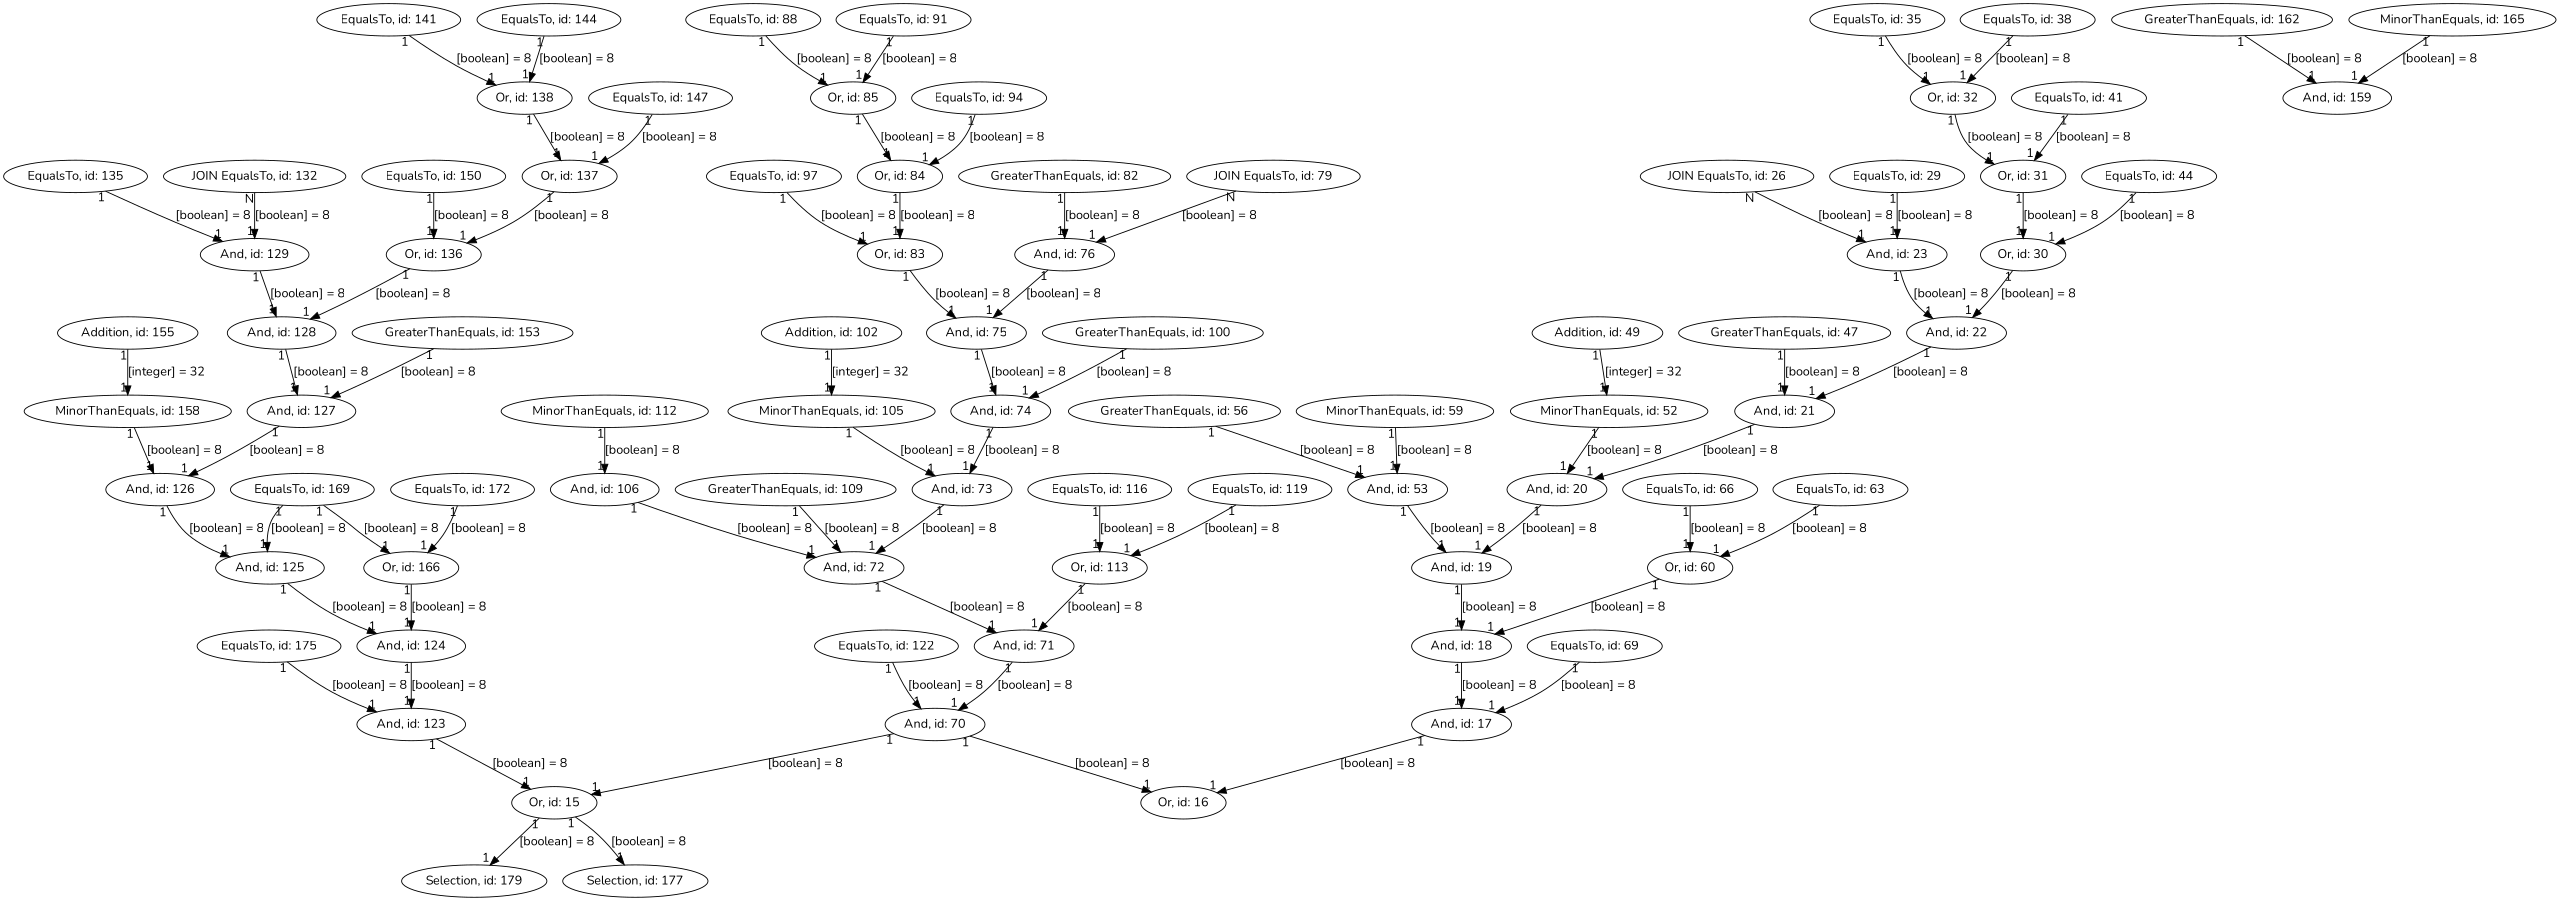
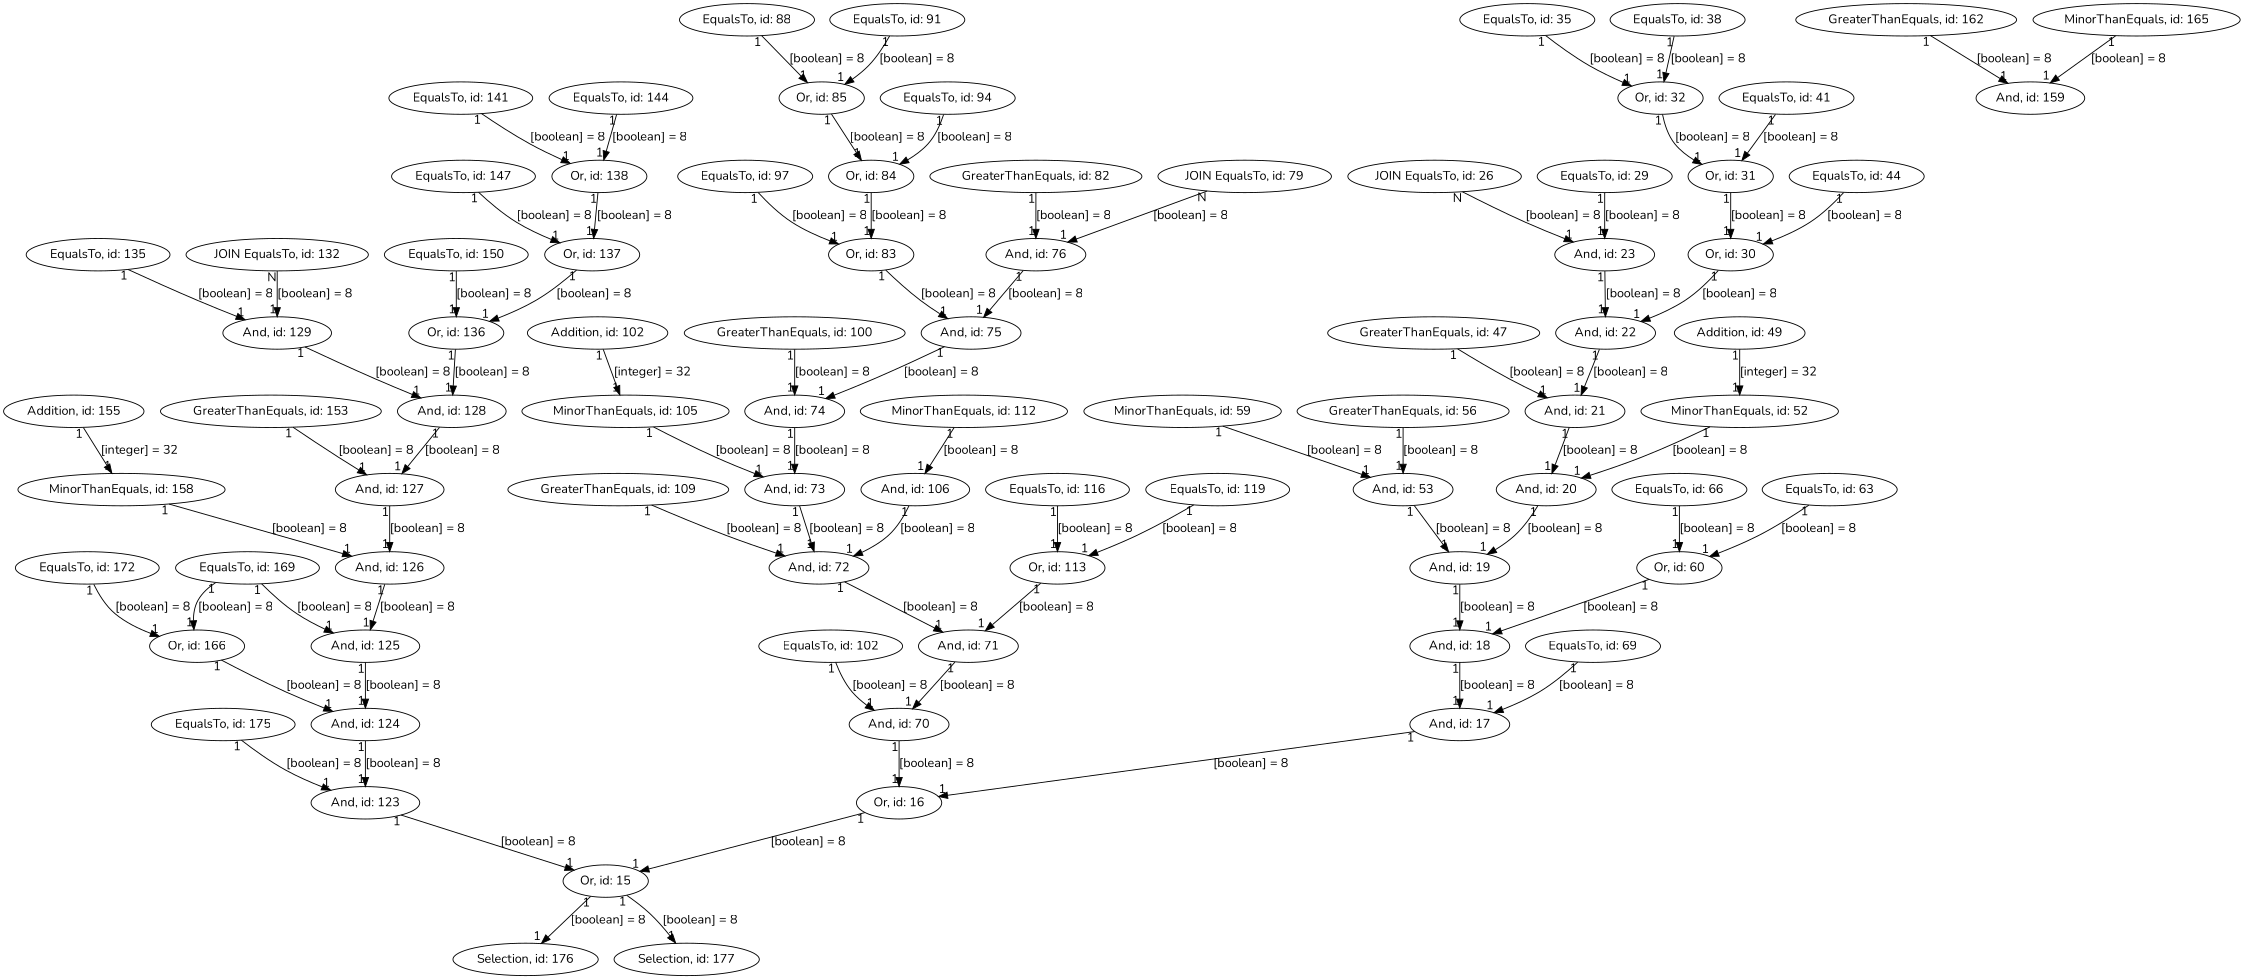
node "EqualsTo, id: 122": label "EqualsTo, id: 122" -> "EqualsTo, id: 102"
edge "And, id: 70" -> "Or, id: 15": now "Or, id: 16" -> "Or, id: 15"
node "Selection, id: 179": label "Selection, id: 179" -> "Selection, id: 176"
